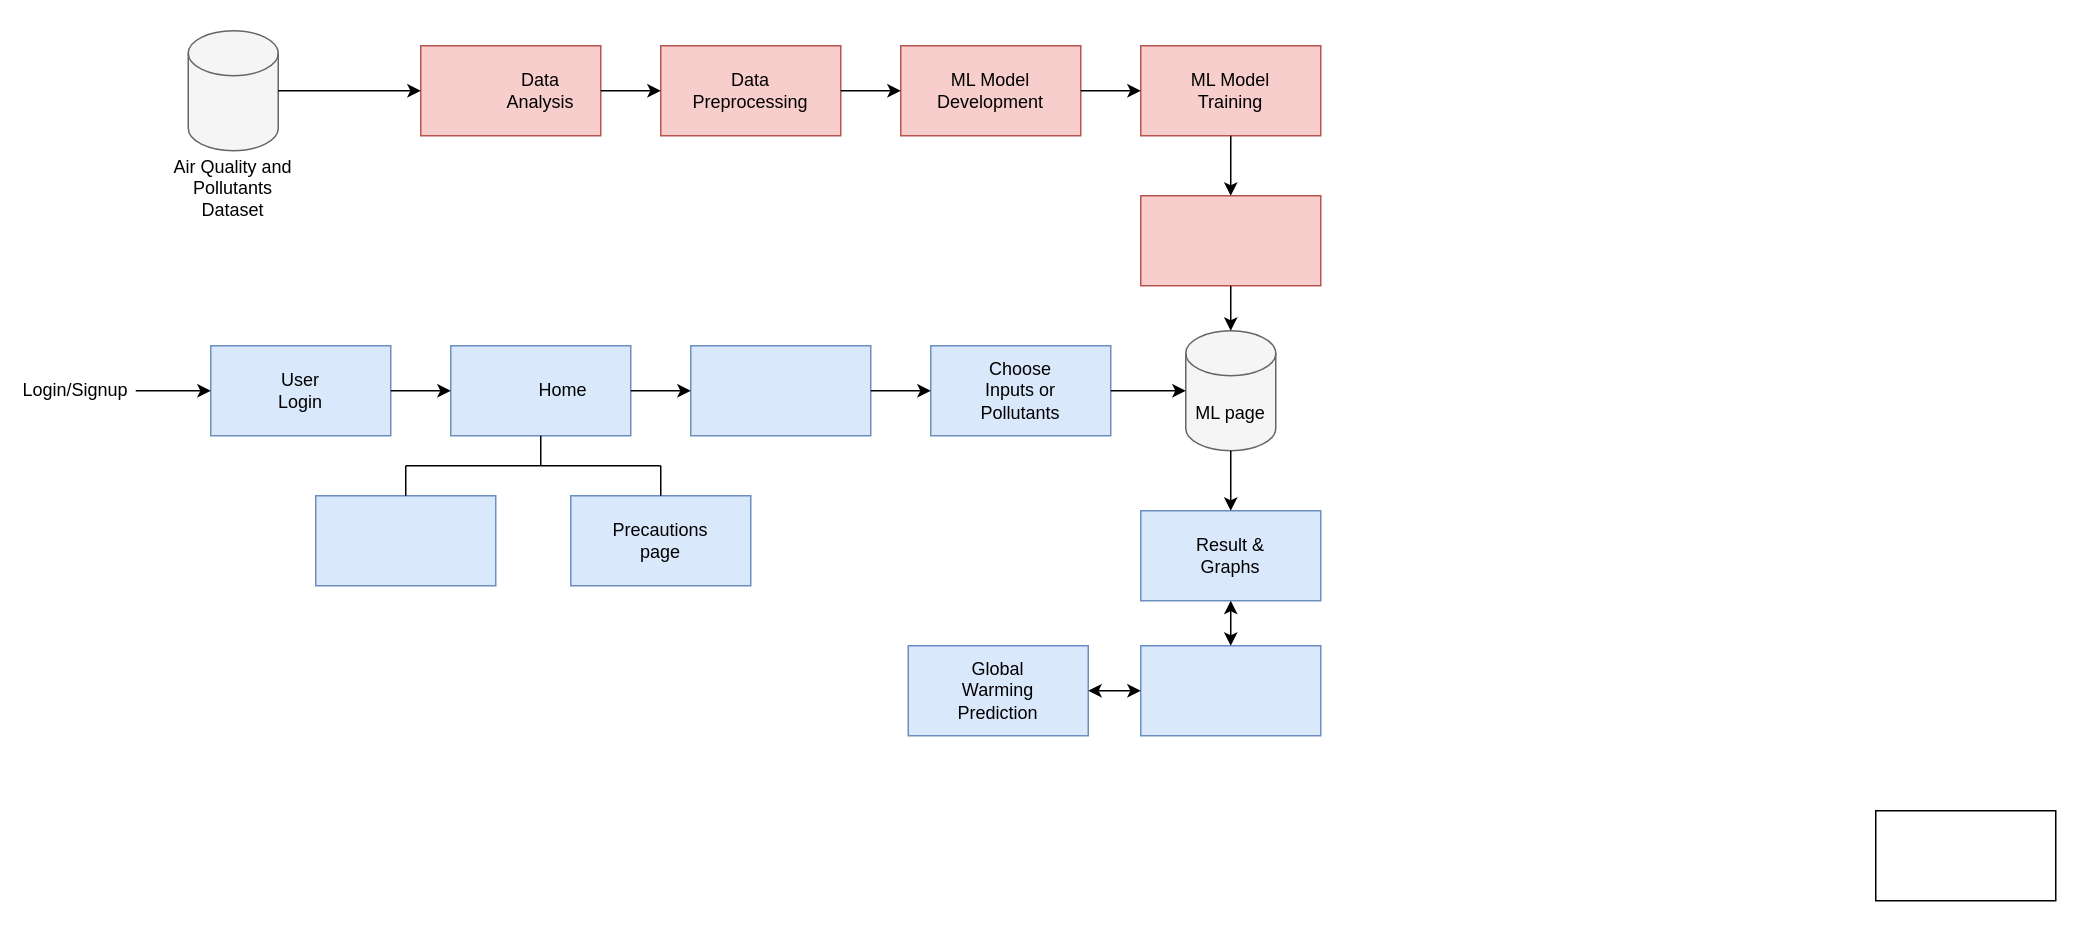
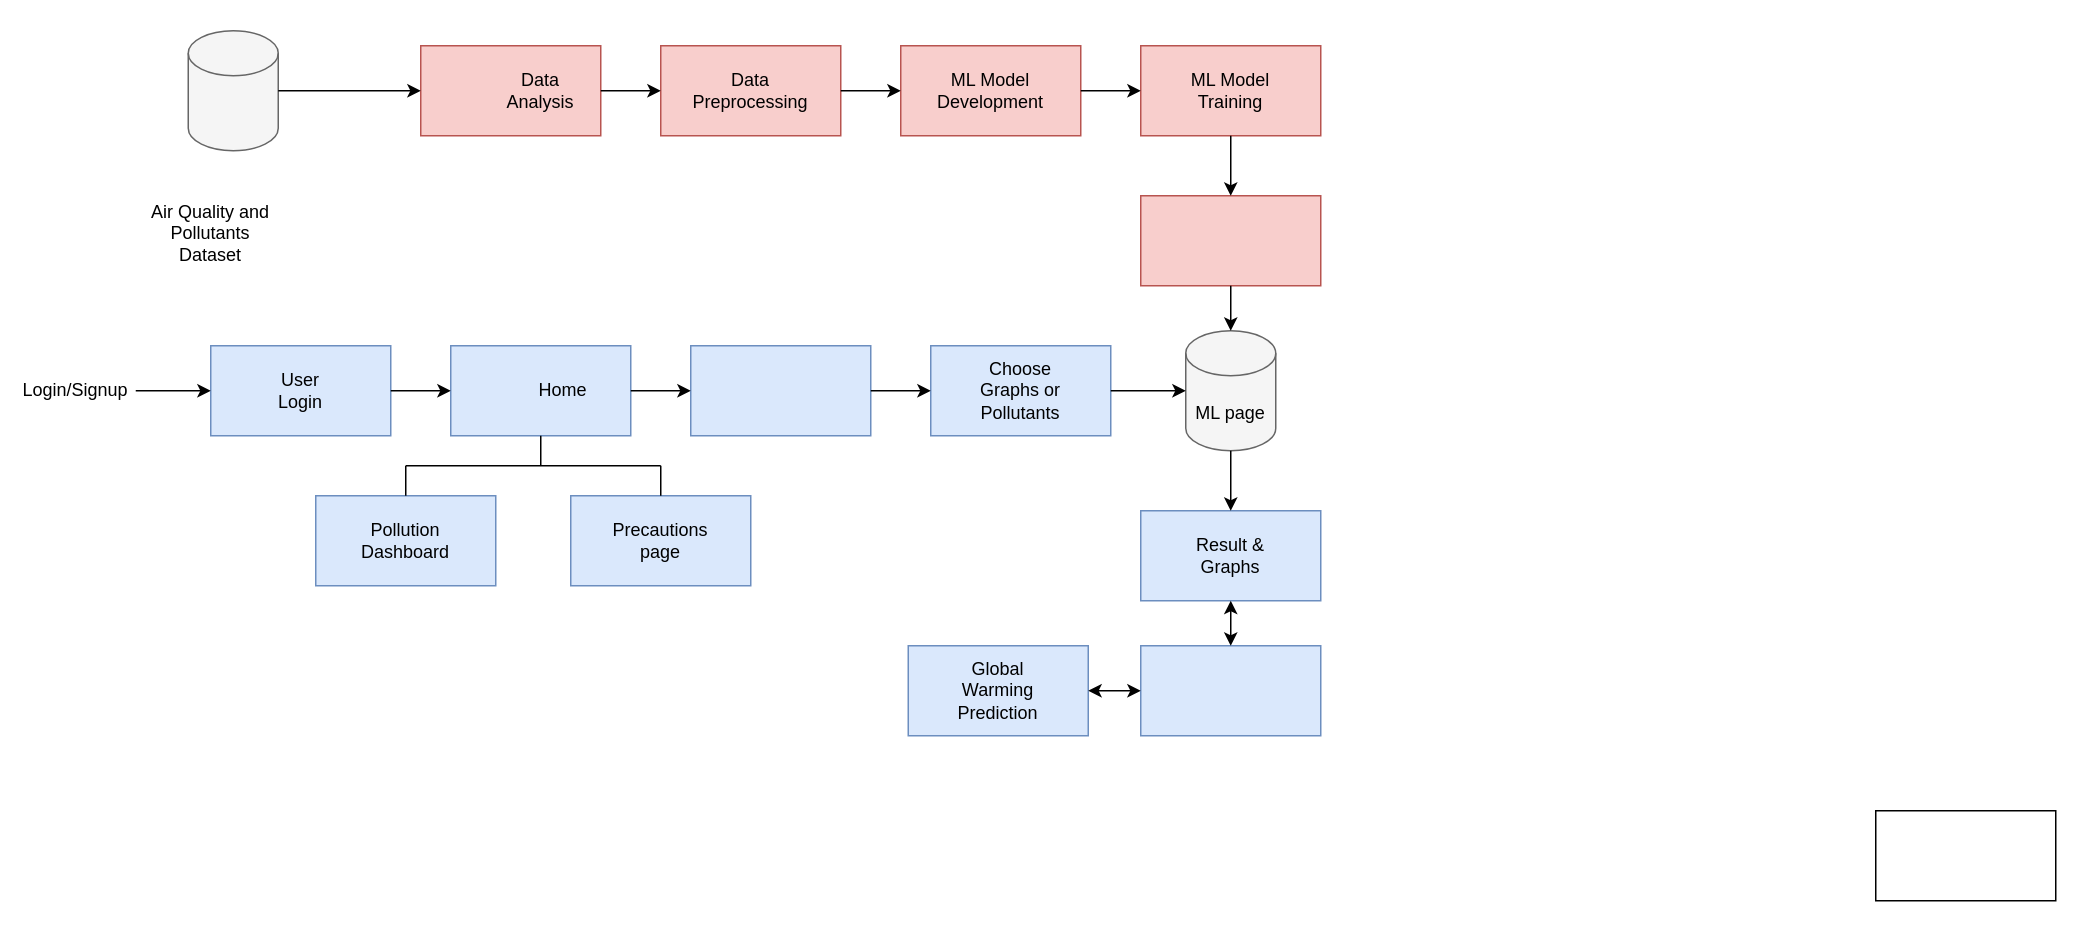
node "Air Quality and Pollutants Dataset": moved (233, 188) -> (211, 233)
node "Choose Inputs or Pollutants": label "Choose Inputs or Pollutants" -> "Choose Graphs or Pollutants"
node "Pollution Dashboard": added
